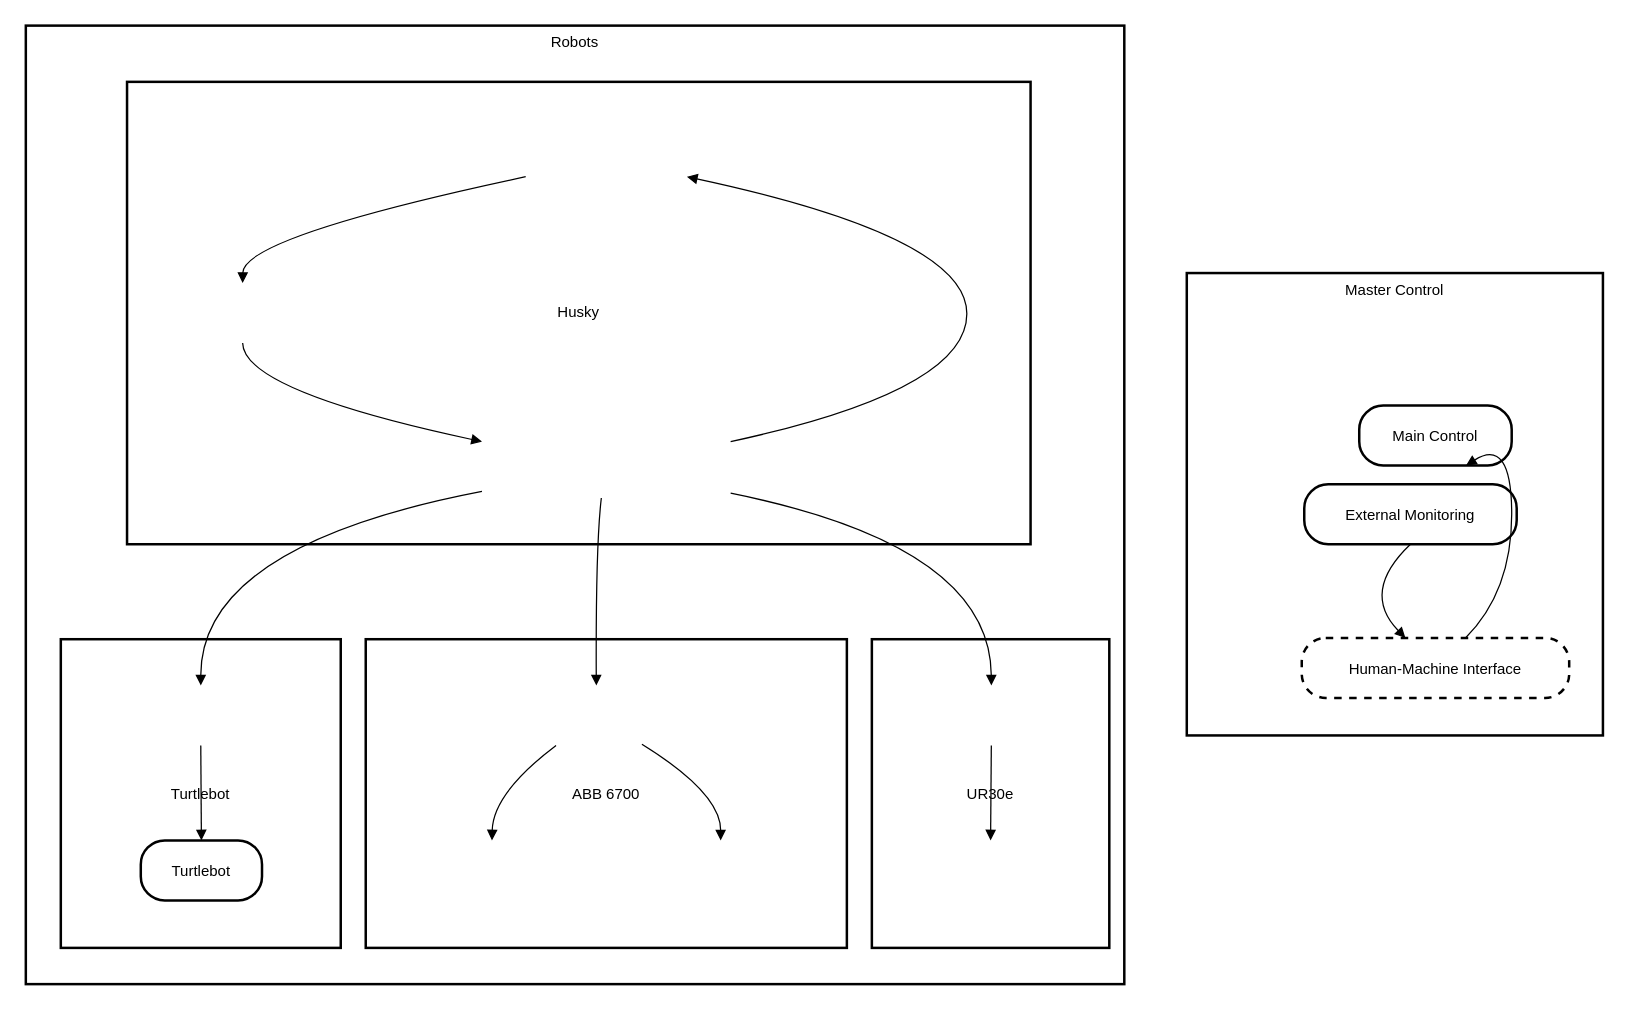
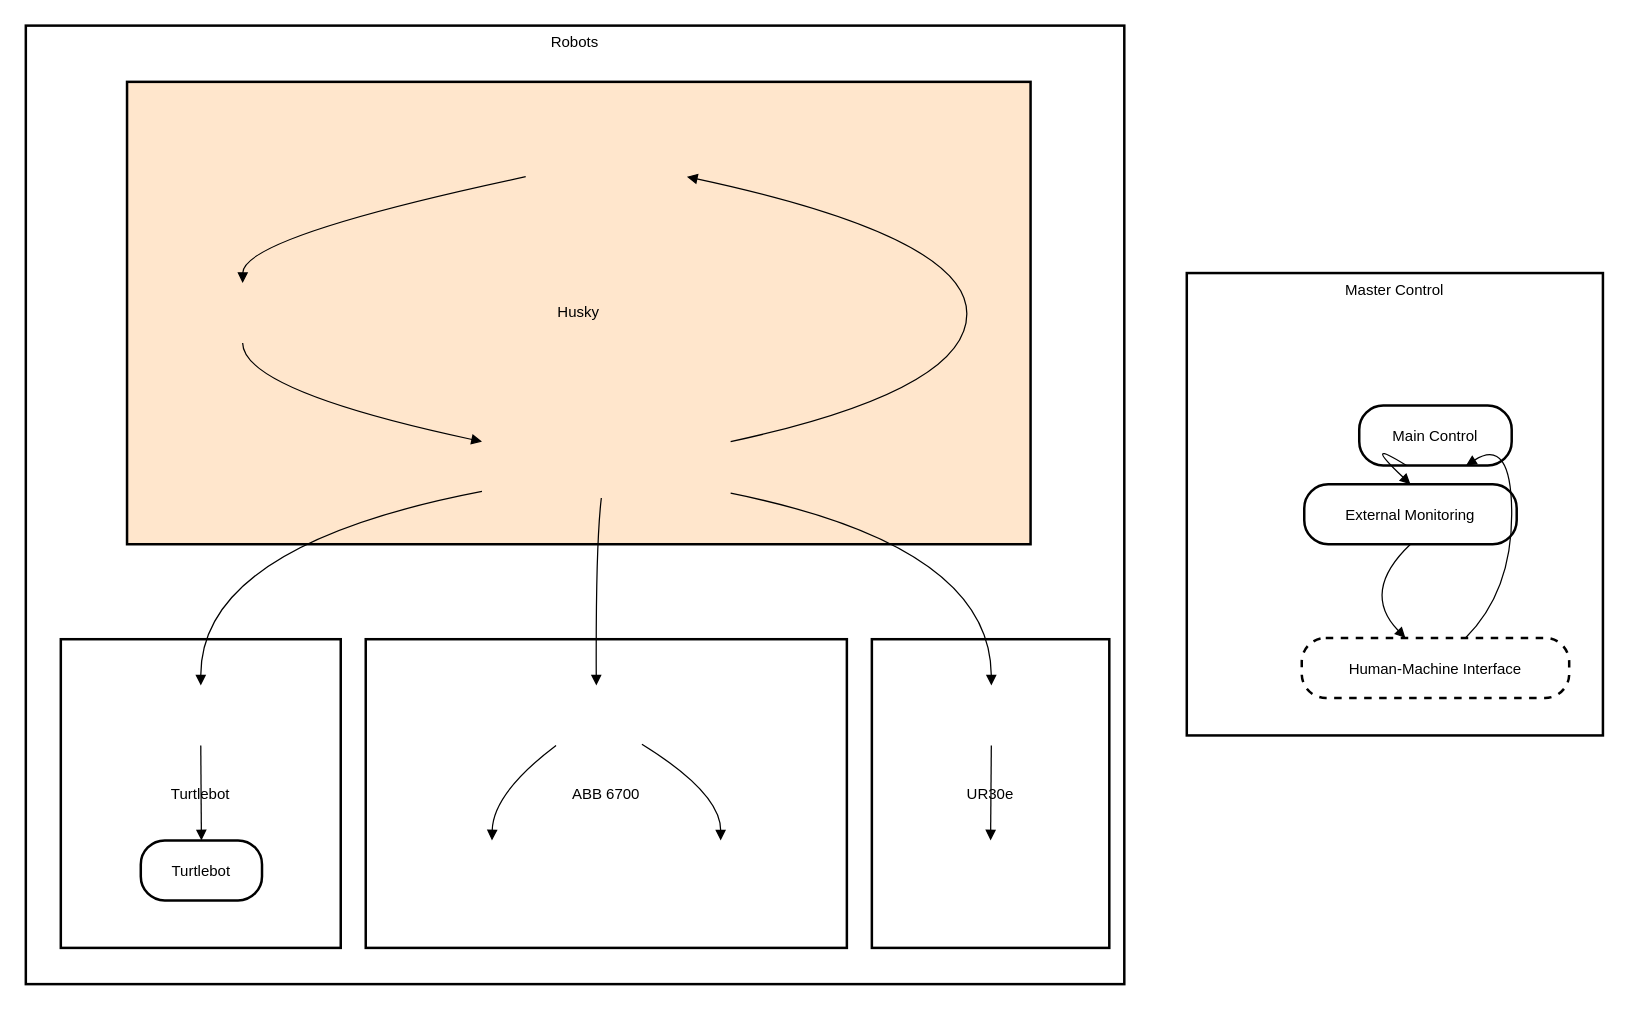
node "Husky": fillcolor #ffffff -> #ffe6cc
edge "Main Control" -> "External Monitoring": added
